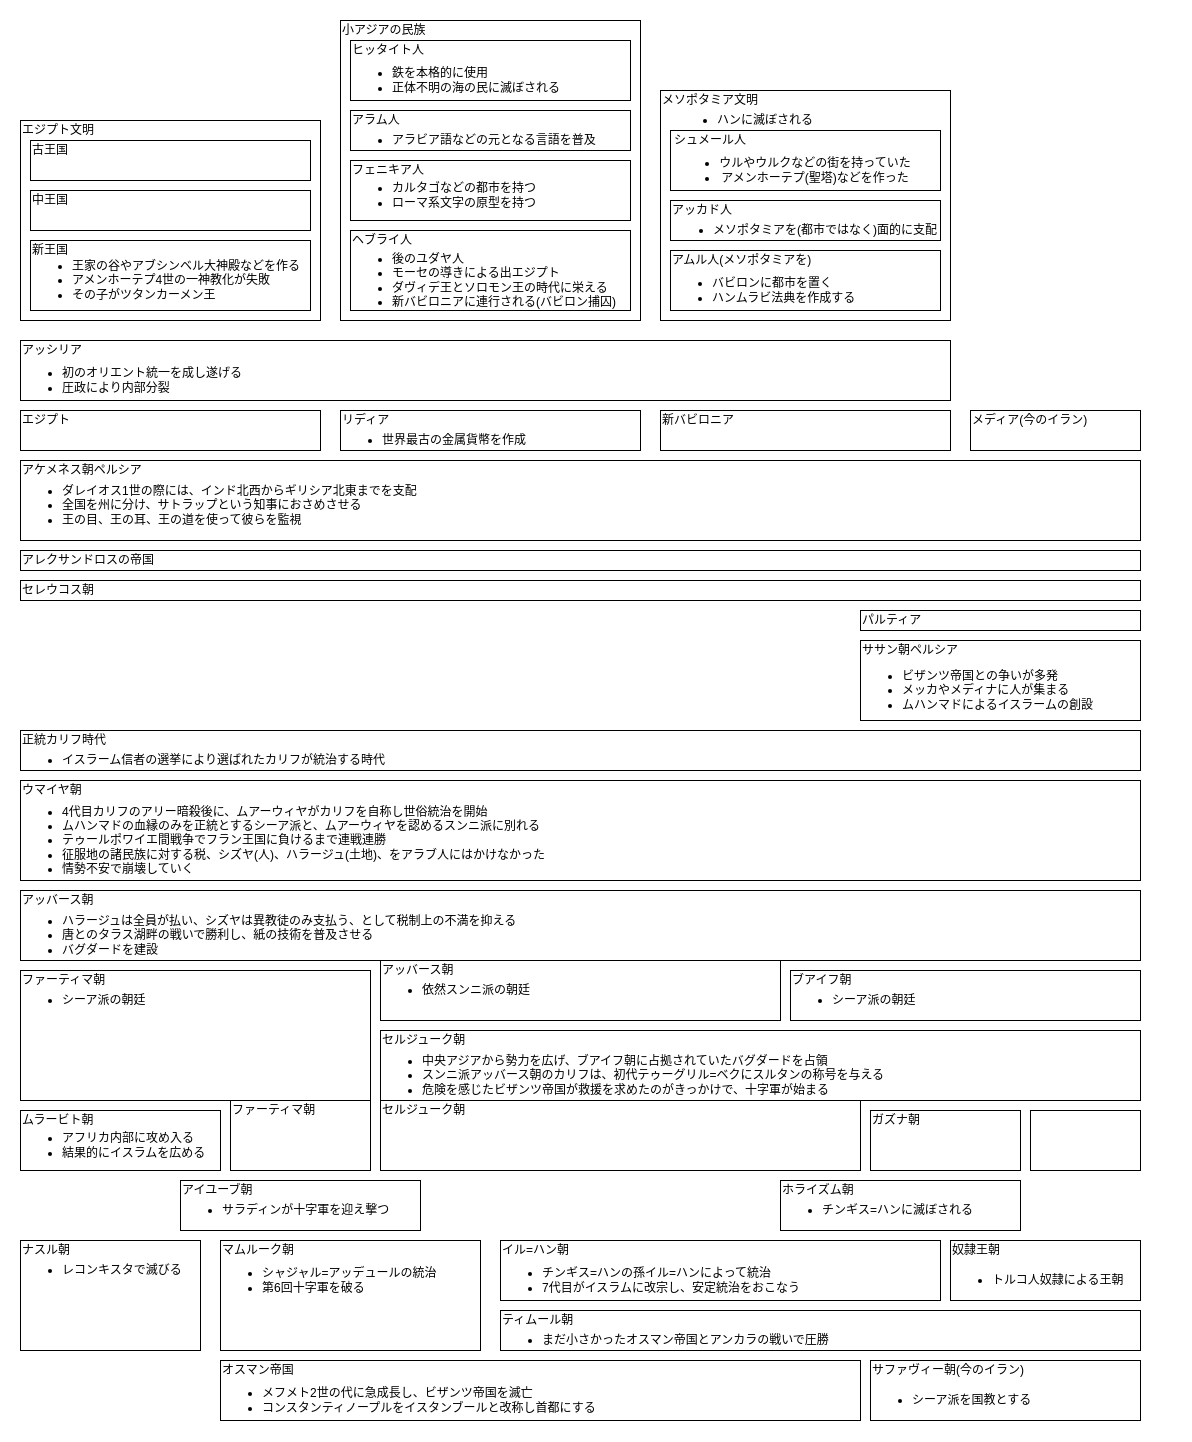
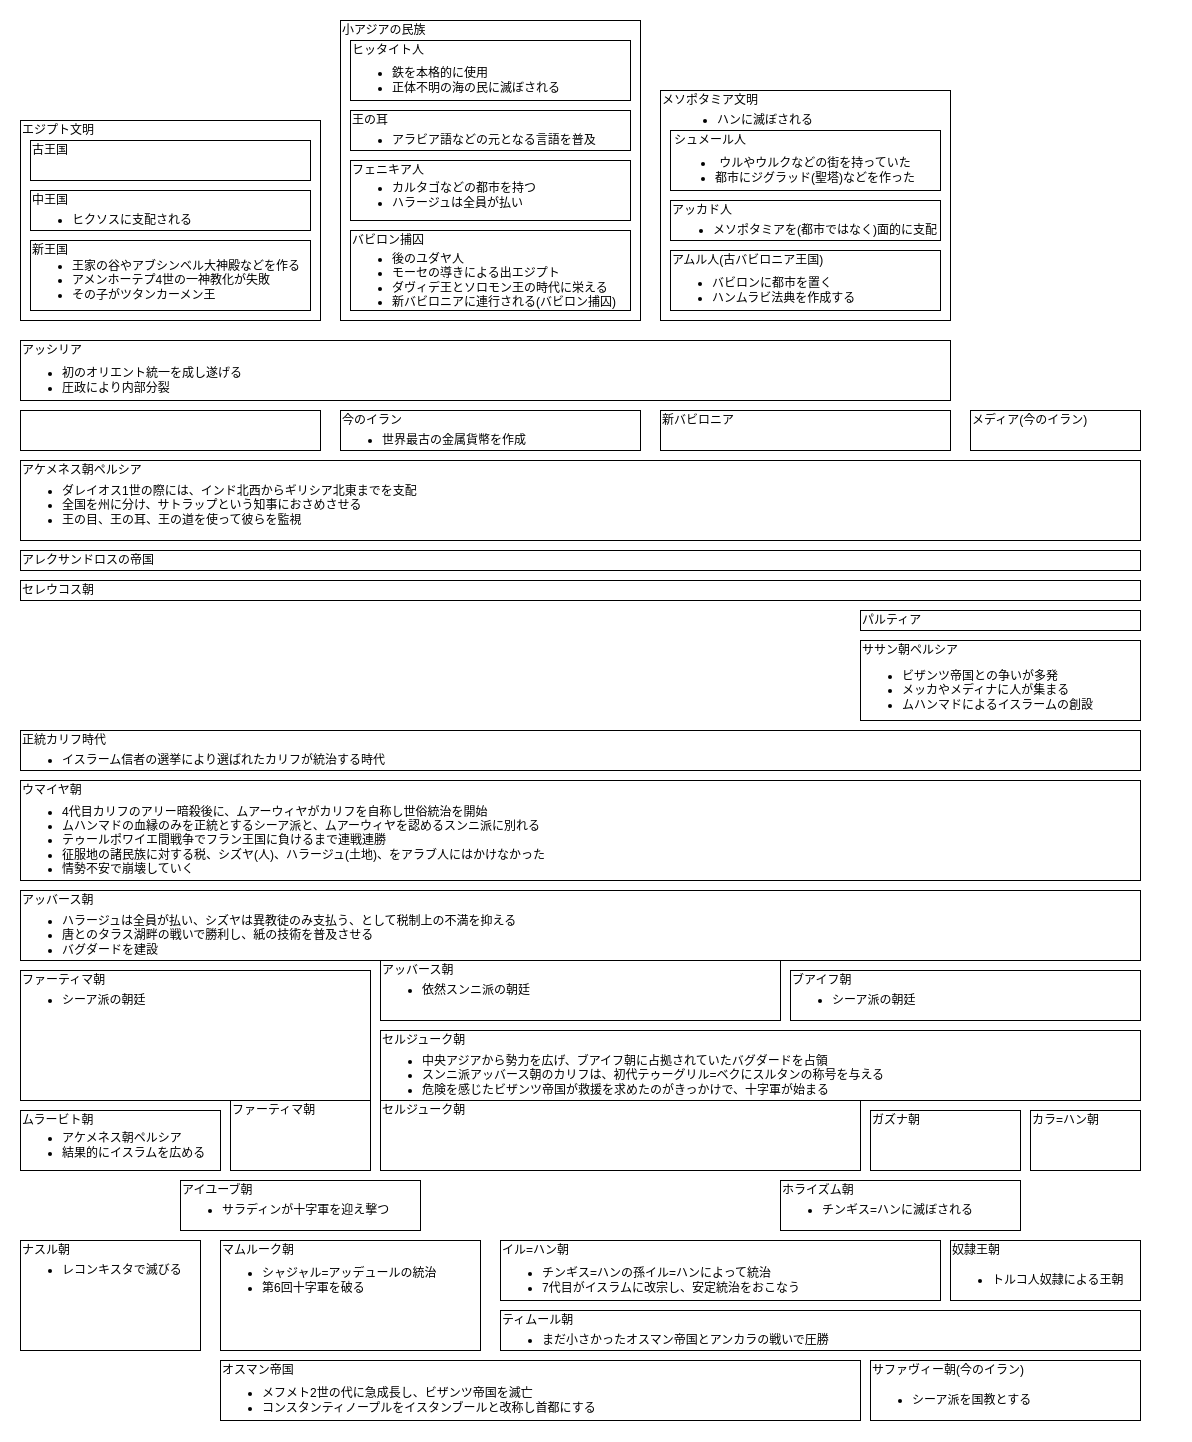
node "アラム人": label "アラム人" -> "王の耳"
node "ウルやウルクなどの街を持っていた アメンホーテプ(聖塔)などを作った": label "ウルやウルクなどの街を持っていた アメンホーテプ(聖塔)などを作った" -> "ウルやウルクなどの街を持っていた 都市にジグラッド(聖塔)などを作った"
node "カルタゴなどの都市を持つ ローマ系文字の原型を持つ": label "カルタゴなどの都市を持つ ローマ系文字の原型を持つ" -> "カルタゴなどの都市を持つ ハラージュは全員が払い"
node "ヒクソスに支配される": added
node "ヘブライ人": label "ヘブライ人" -> "バビロン捕囚"
node "アムル人(メソポタミアを)": label "アムル人(メソポタミアを)" -> "アムル人(古バビロニア王国)"
node "エジプト": removed
node "リディア": label "リディア" -> "今のイラン"
node "カラ=ハン朝": added
node "アフリカ内部に攻め入る 結果的にイスラムを広める": label "アフリカ内部に攻め入る 結果的にイスラムを広める" -> "アケメネス朝ペルシア 結果的にイスラムを広める"
